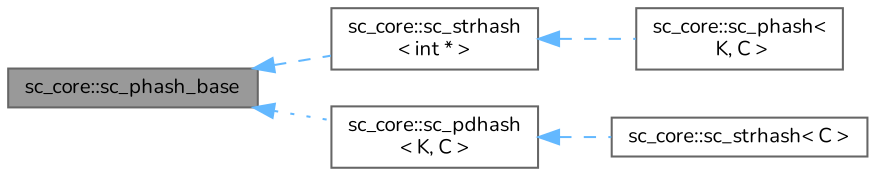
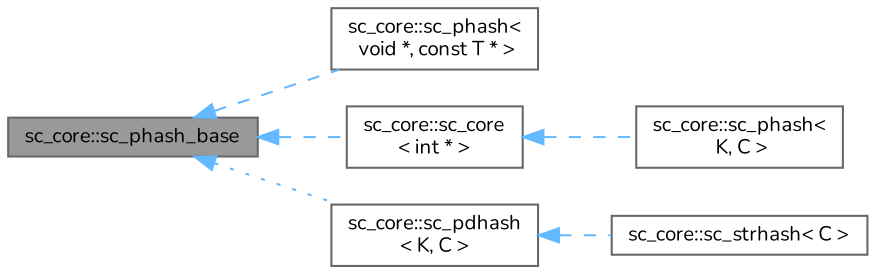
node "sc_core::sc_strhash < int * >": label "sc_core::sc_strhash < int * >" -> "sc_core::sc_core < int * >"
node "sc_core::sc_phash< void *, const T * >": added
